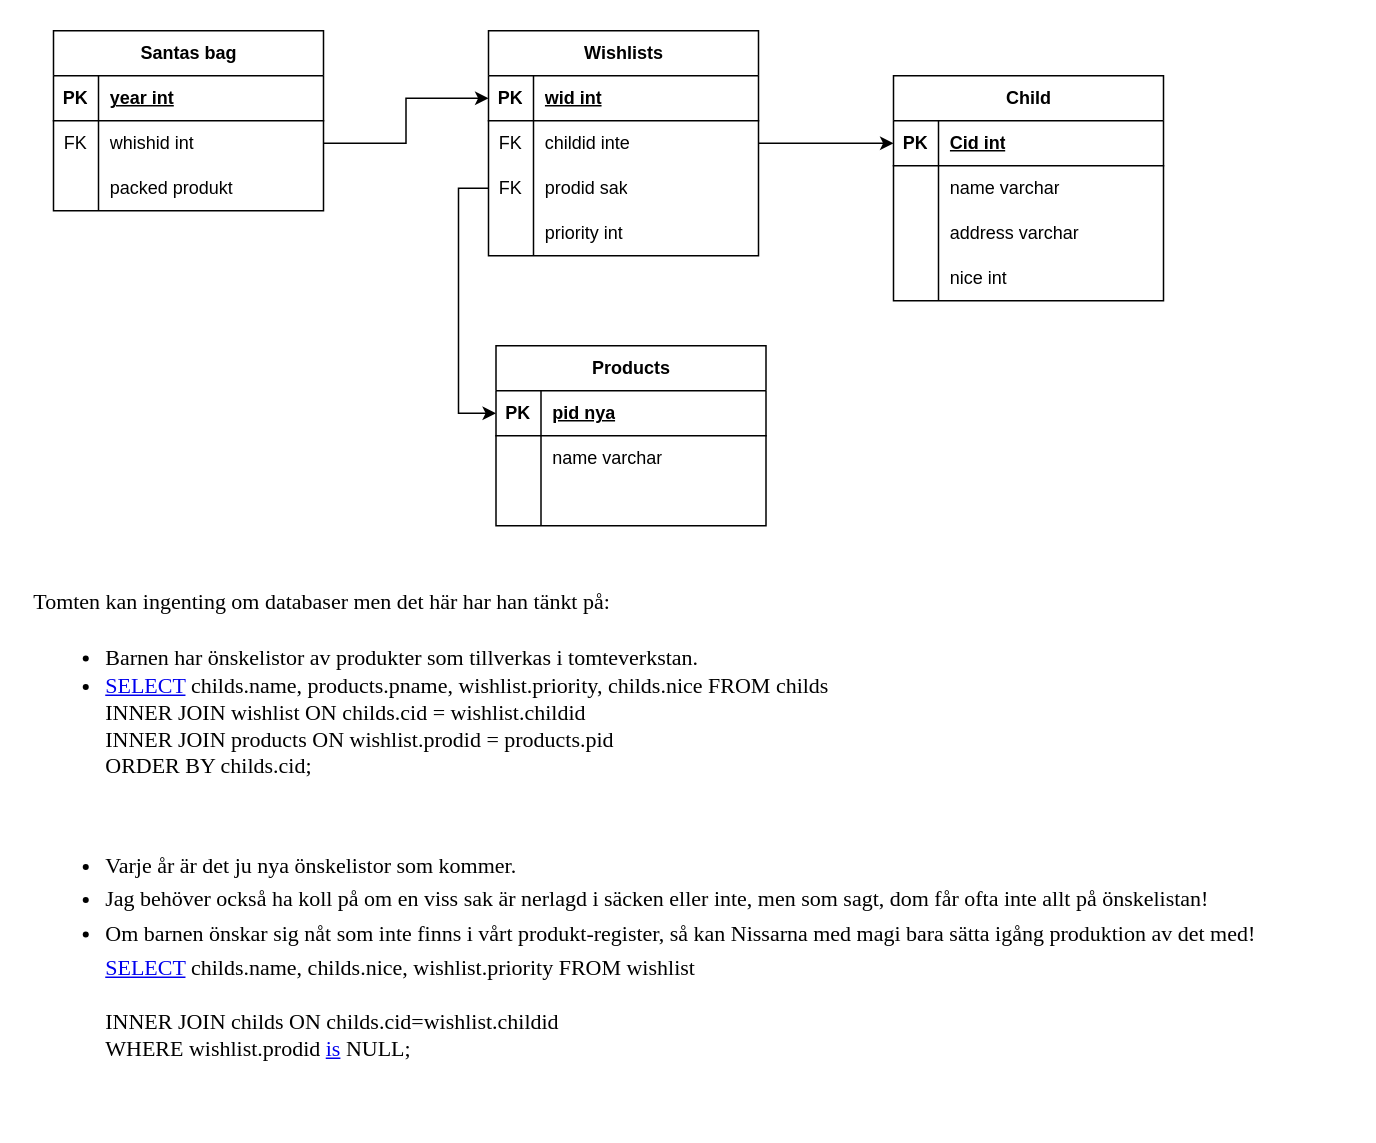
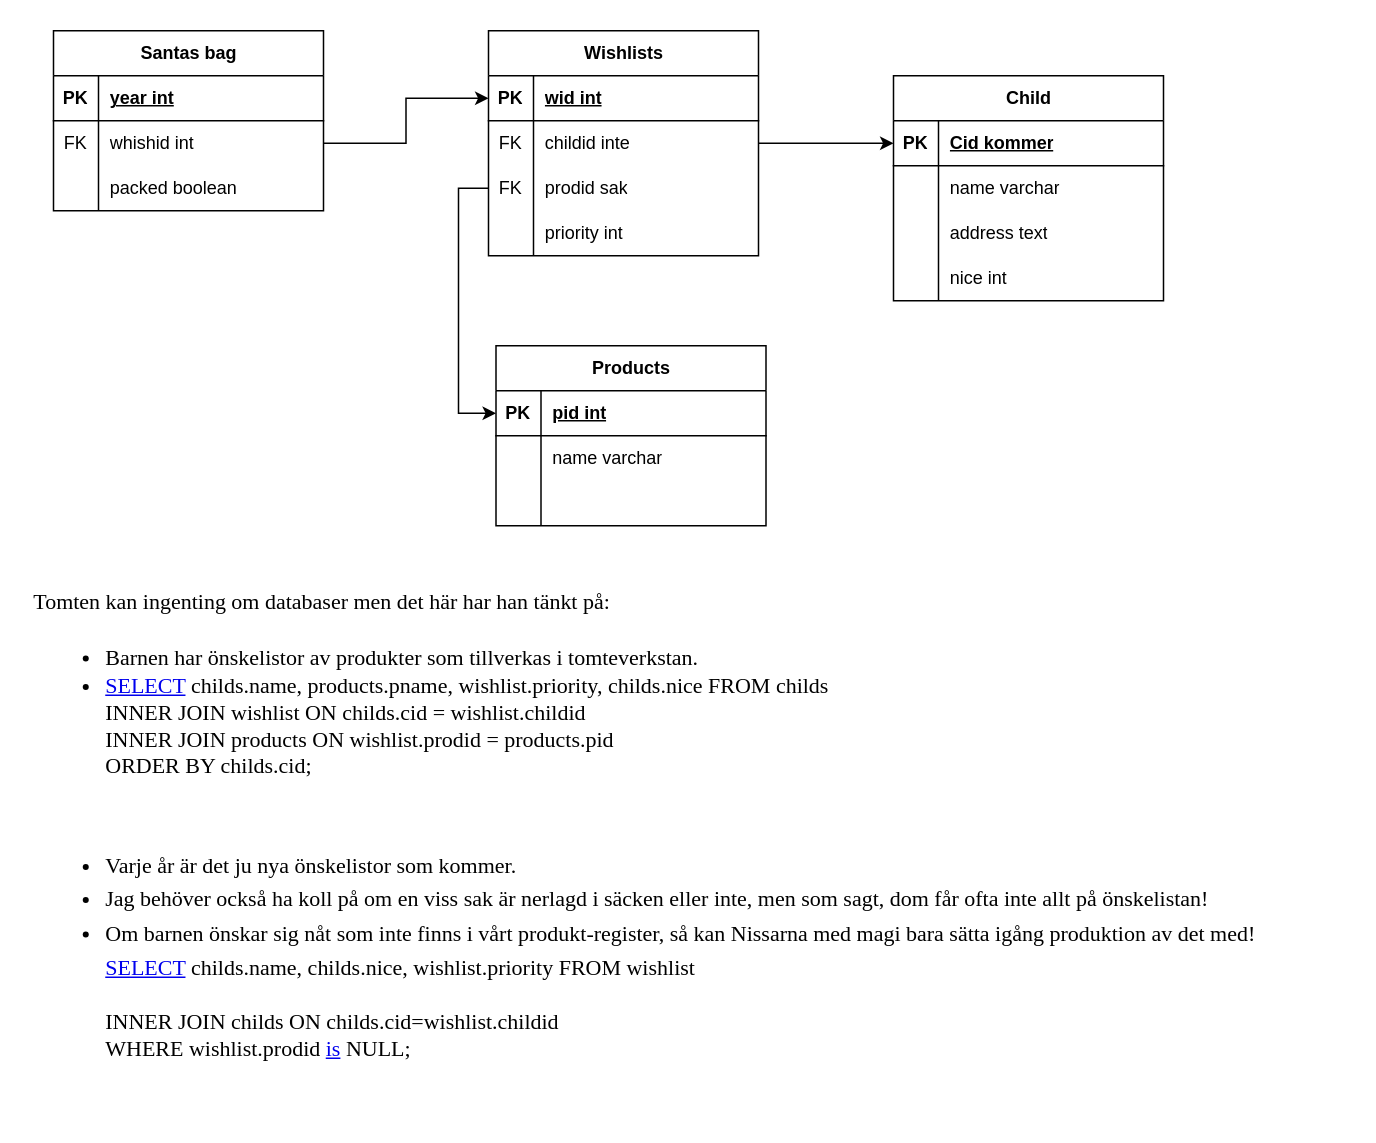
node "Cid int": label "Cid int" -> "Cid kommer"
node "packed produkt": label "packed produkt" -> "packed boolean"
node "address varchar": label "address varchar" -> "address text"
node "pid nya": label "pid nya" -> "pid int"
